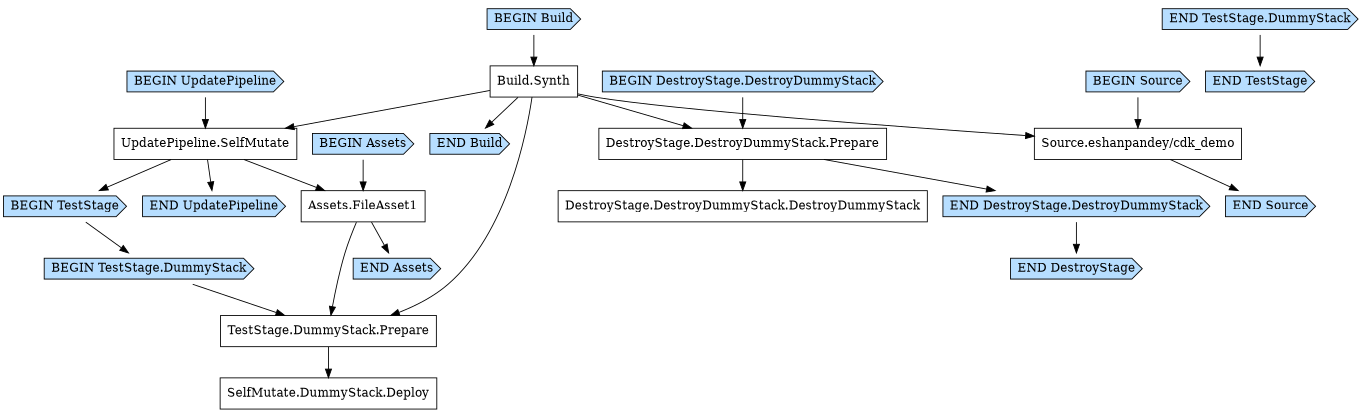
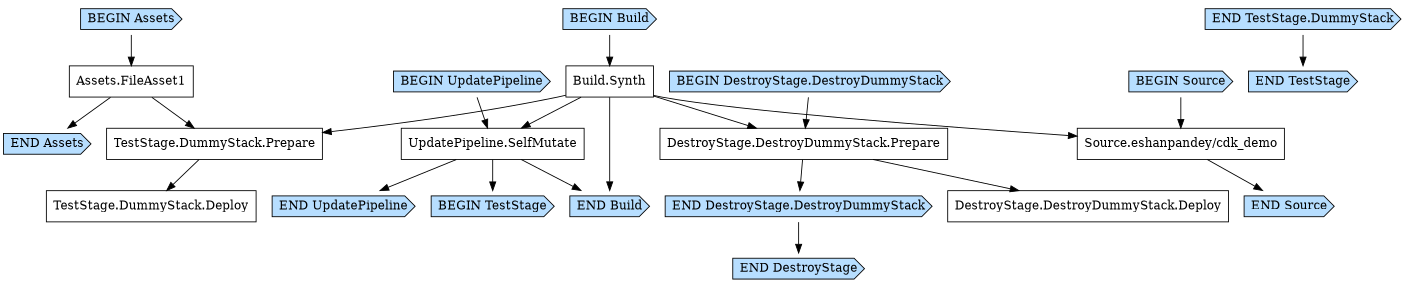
edge "UpdatePipeline.SelfMutate" -> "Assets.FileAsset1": now "UpdatePipeline.SelfMutate" -> "END Build"
node "DestroyStage.DestroyDummyStack.DestroyDummyStack": label "DestroyStage.DestroyDummyStack.DestroyDummyStack" -> "DestroyStage.DestroyDummyStack.Deploy"
node "BEGIN TestStage.DummyStack": removed
node "SelfMutate.DummyStack.Deploy": label "SelfMutate.DummyStack.Deploy" -> "TestStage.DummyStack.Deploy"
